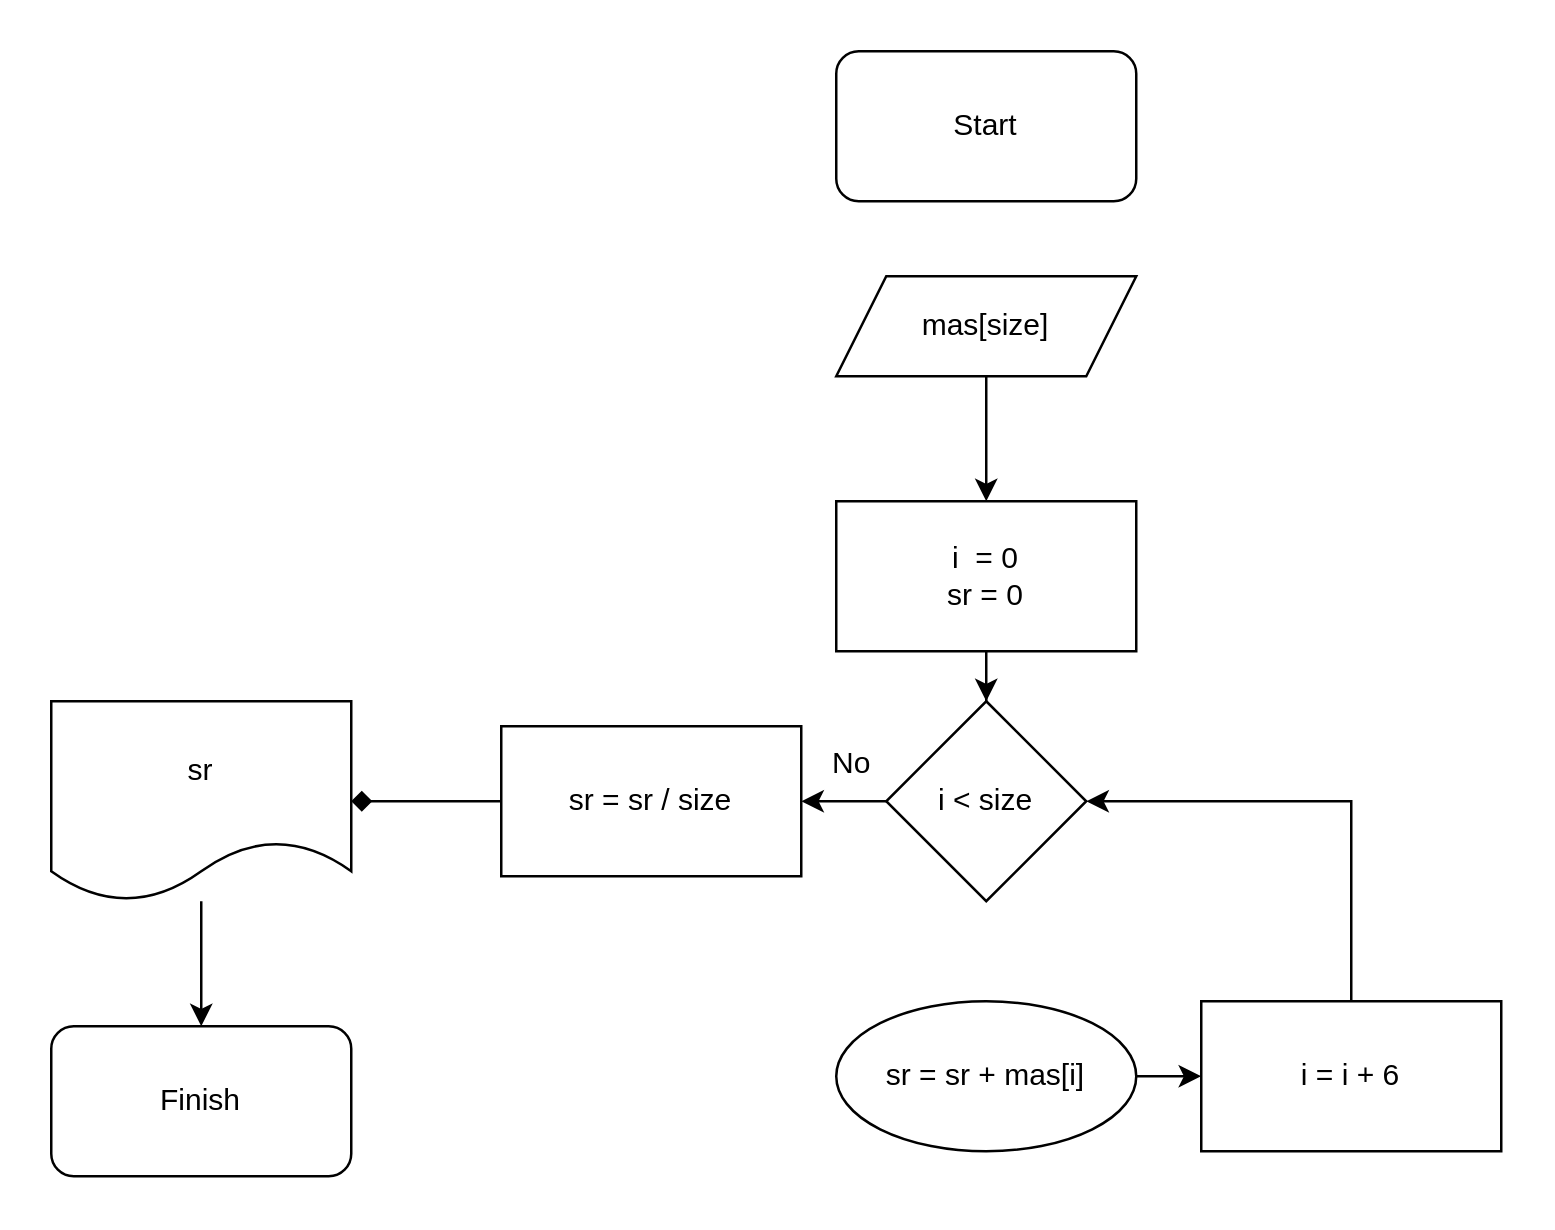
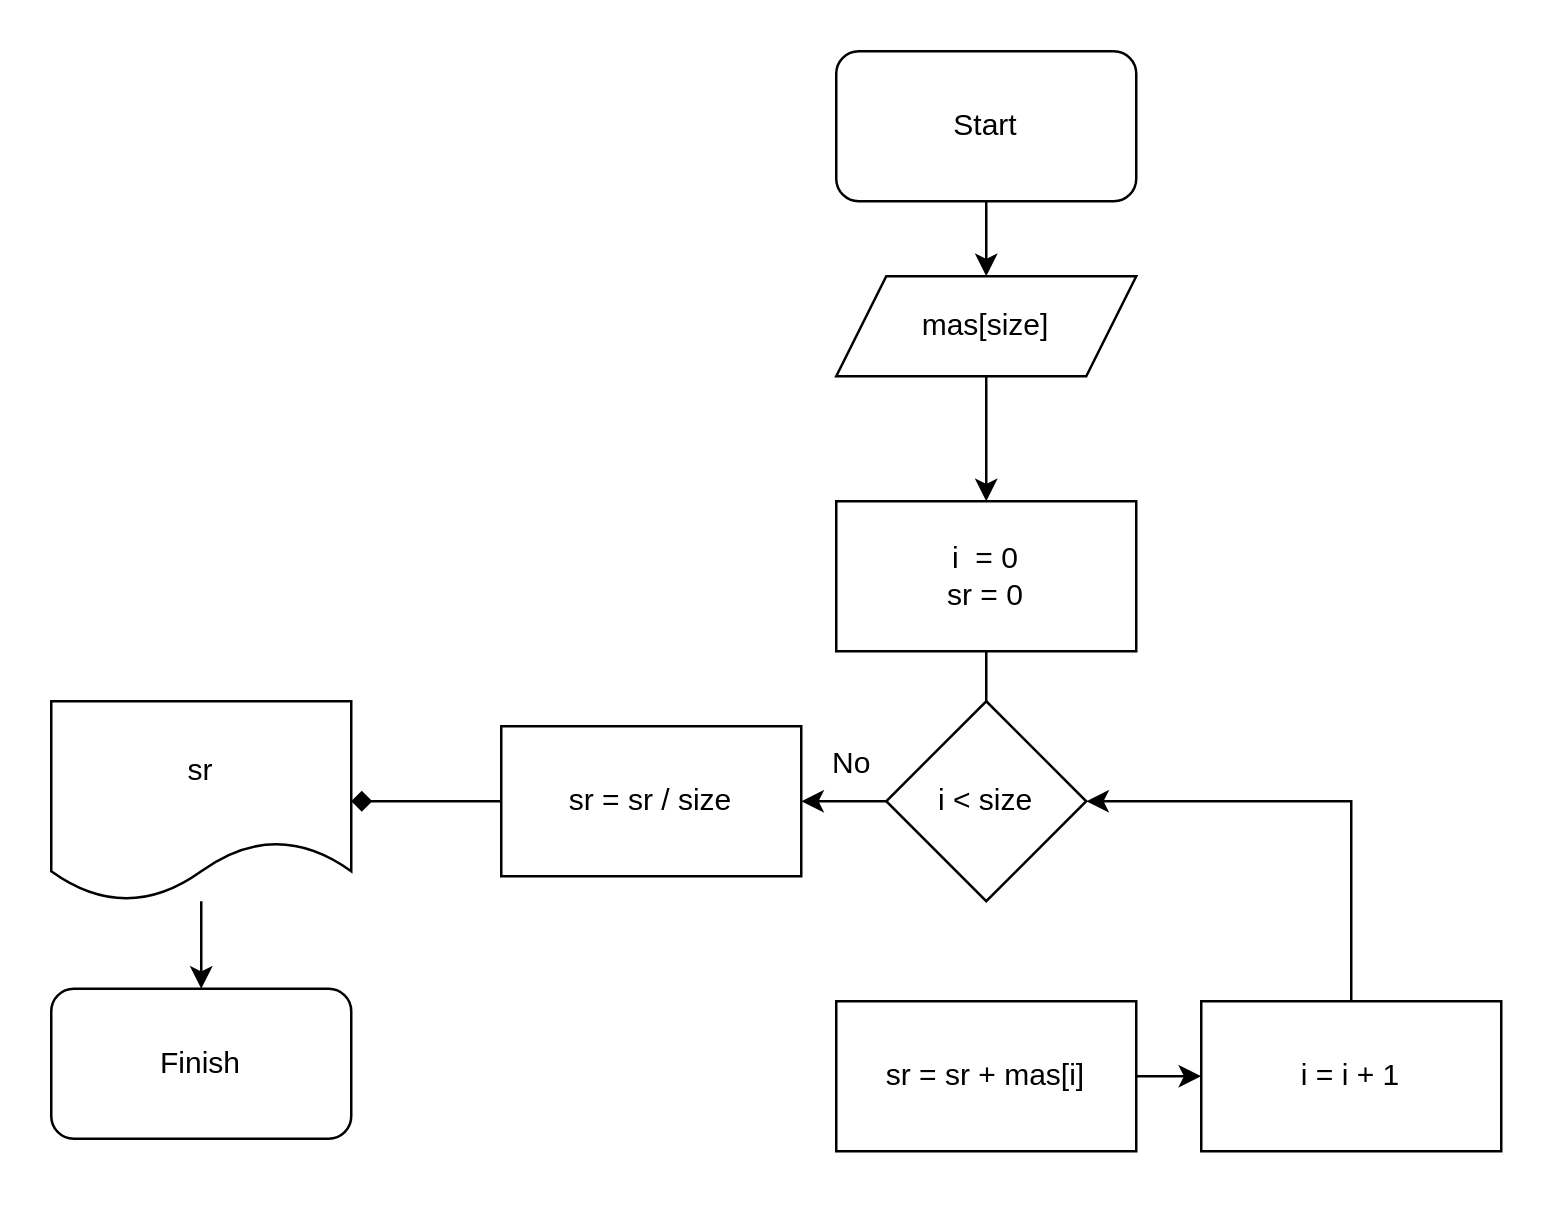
edge "Start" -> "mas[size]": added
edge "i = 0 sr = 0" -> "i < size": arrowhead classic -> none
node "sr = sr + mas[i]": shape ellipse -> rectangle
node "i = i + 6": label "i = i + 6" -> "i = i + 1"
node "Finish": moved (201, 1101) -> (201, 1064)
